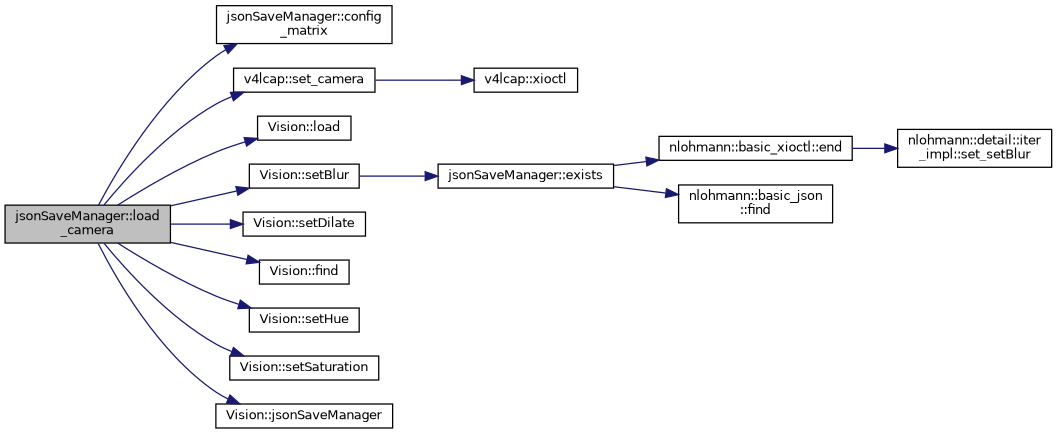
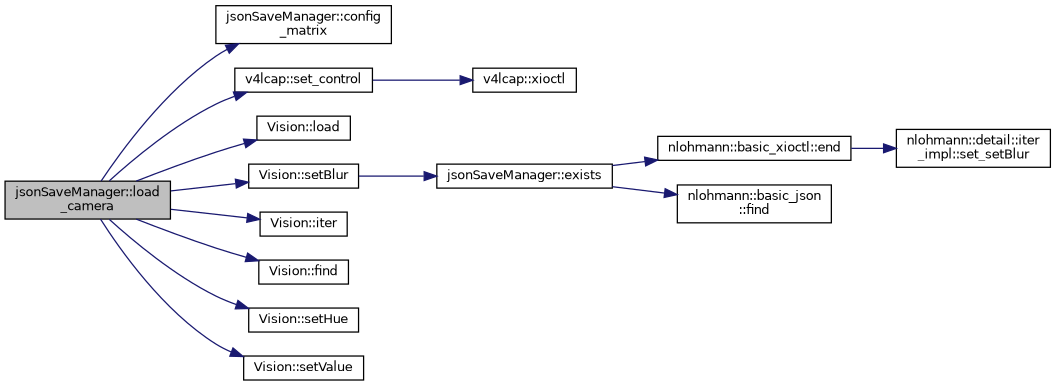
node "v4lcap::set_camera": label "v4lcap::set_camera" -> "v4lcap::set_control"
node "Vision::setDilate": label "Vision::setDilate" -> "Vision::iter"
node "Vision::setSaturation": removed
node "Vision::jsonSaveManager": label "Vision::jsonSaveManager" -> "Vision::setValue"
